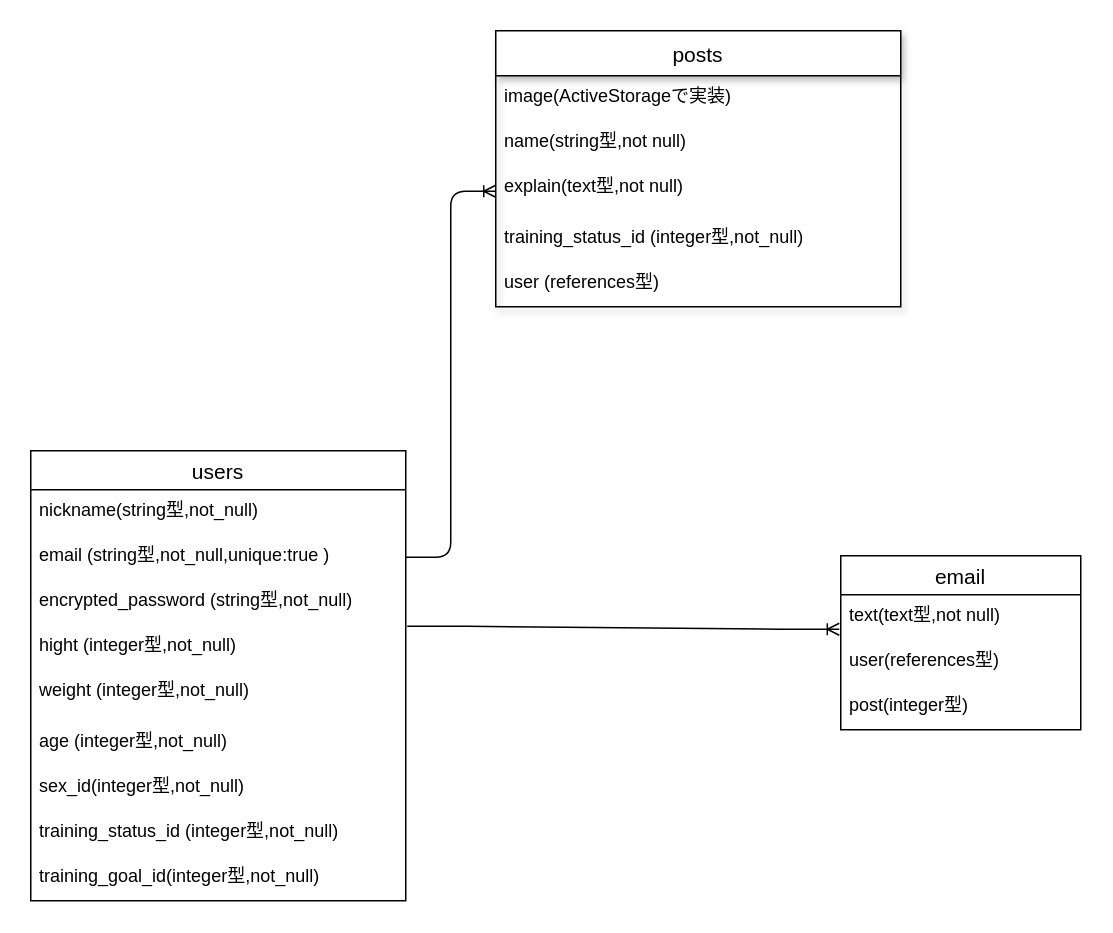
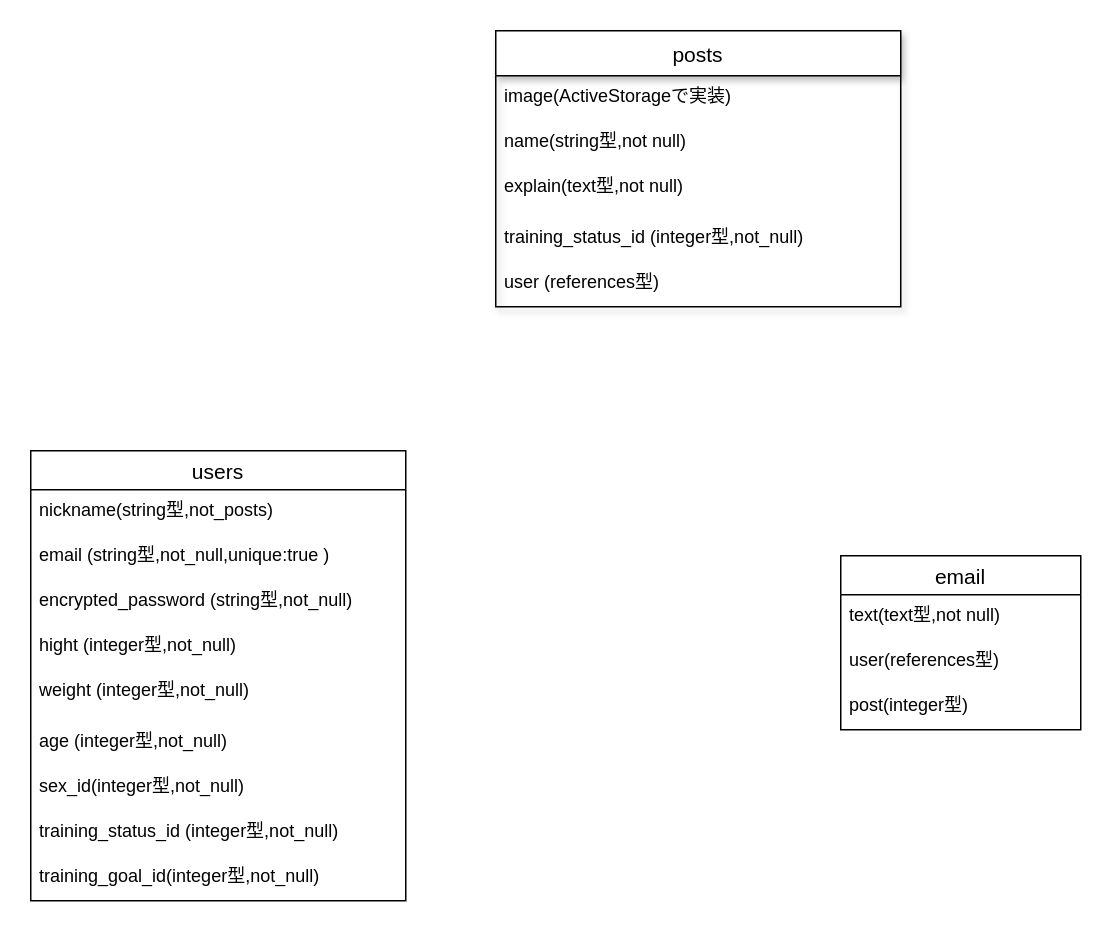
edge "email (string型,not_null,unique:true )" -> "explain(text型,not null)": removed
node "nickname(string型,not_null)": label "nickname(string型,not_null)" -> "nickname(string型,not_posts)"
edge "hight (integer型,not_null)" -> "text(text型,not null)": removed
